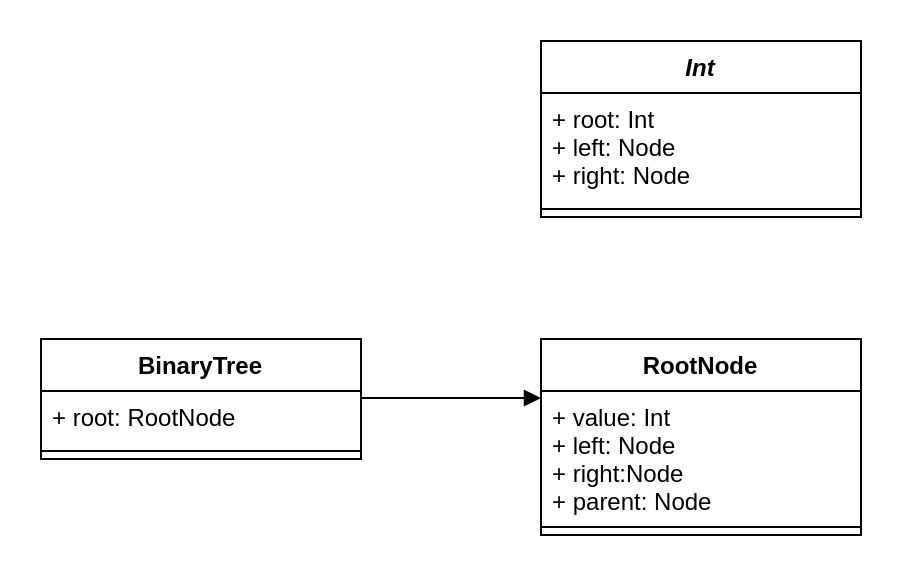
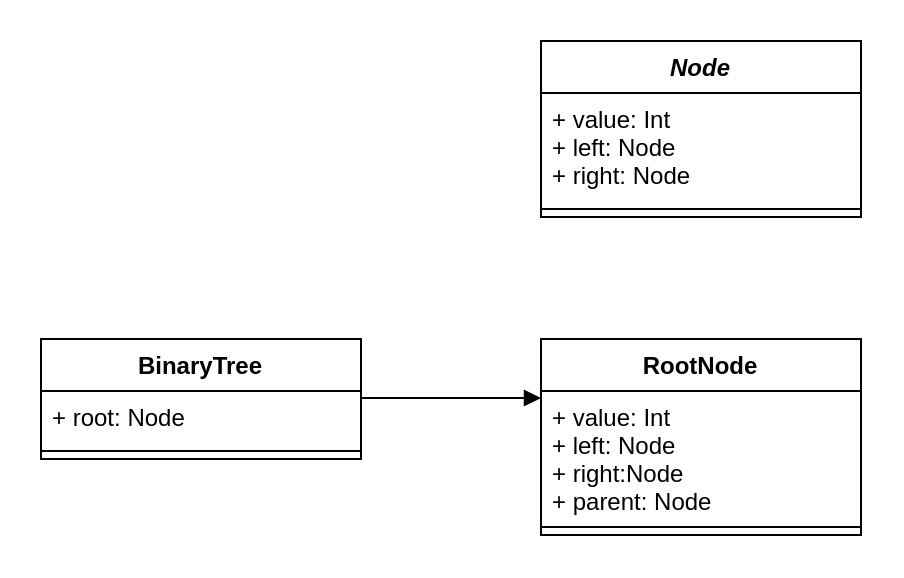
node "Int": label "Int" -> "Node"
node "+ root: Int + left: Node + right: Node": label "+ root: Int + left: Node + right: Node" -> "+ value: Int + left: Node + right: Node"
node "+ root: RootNode": label "+ root: RootNode" -> "+ root: Node"
